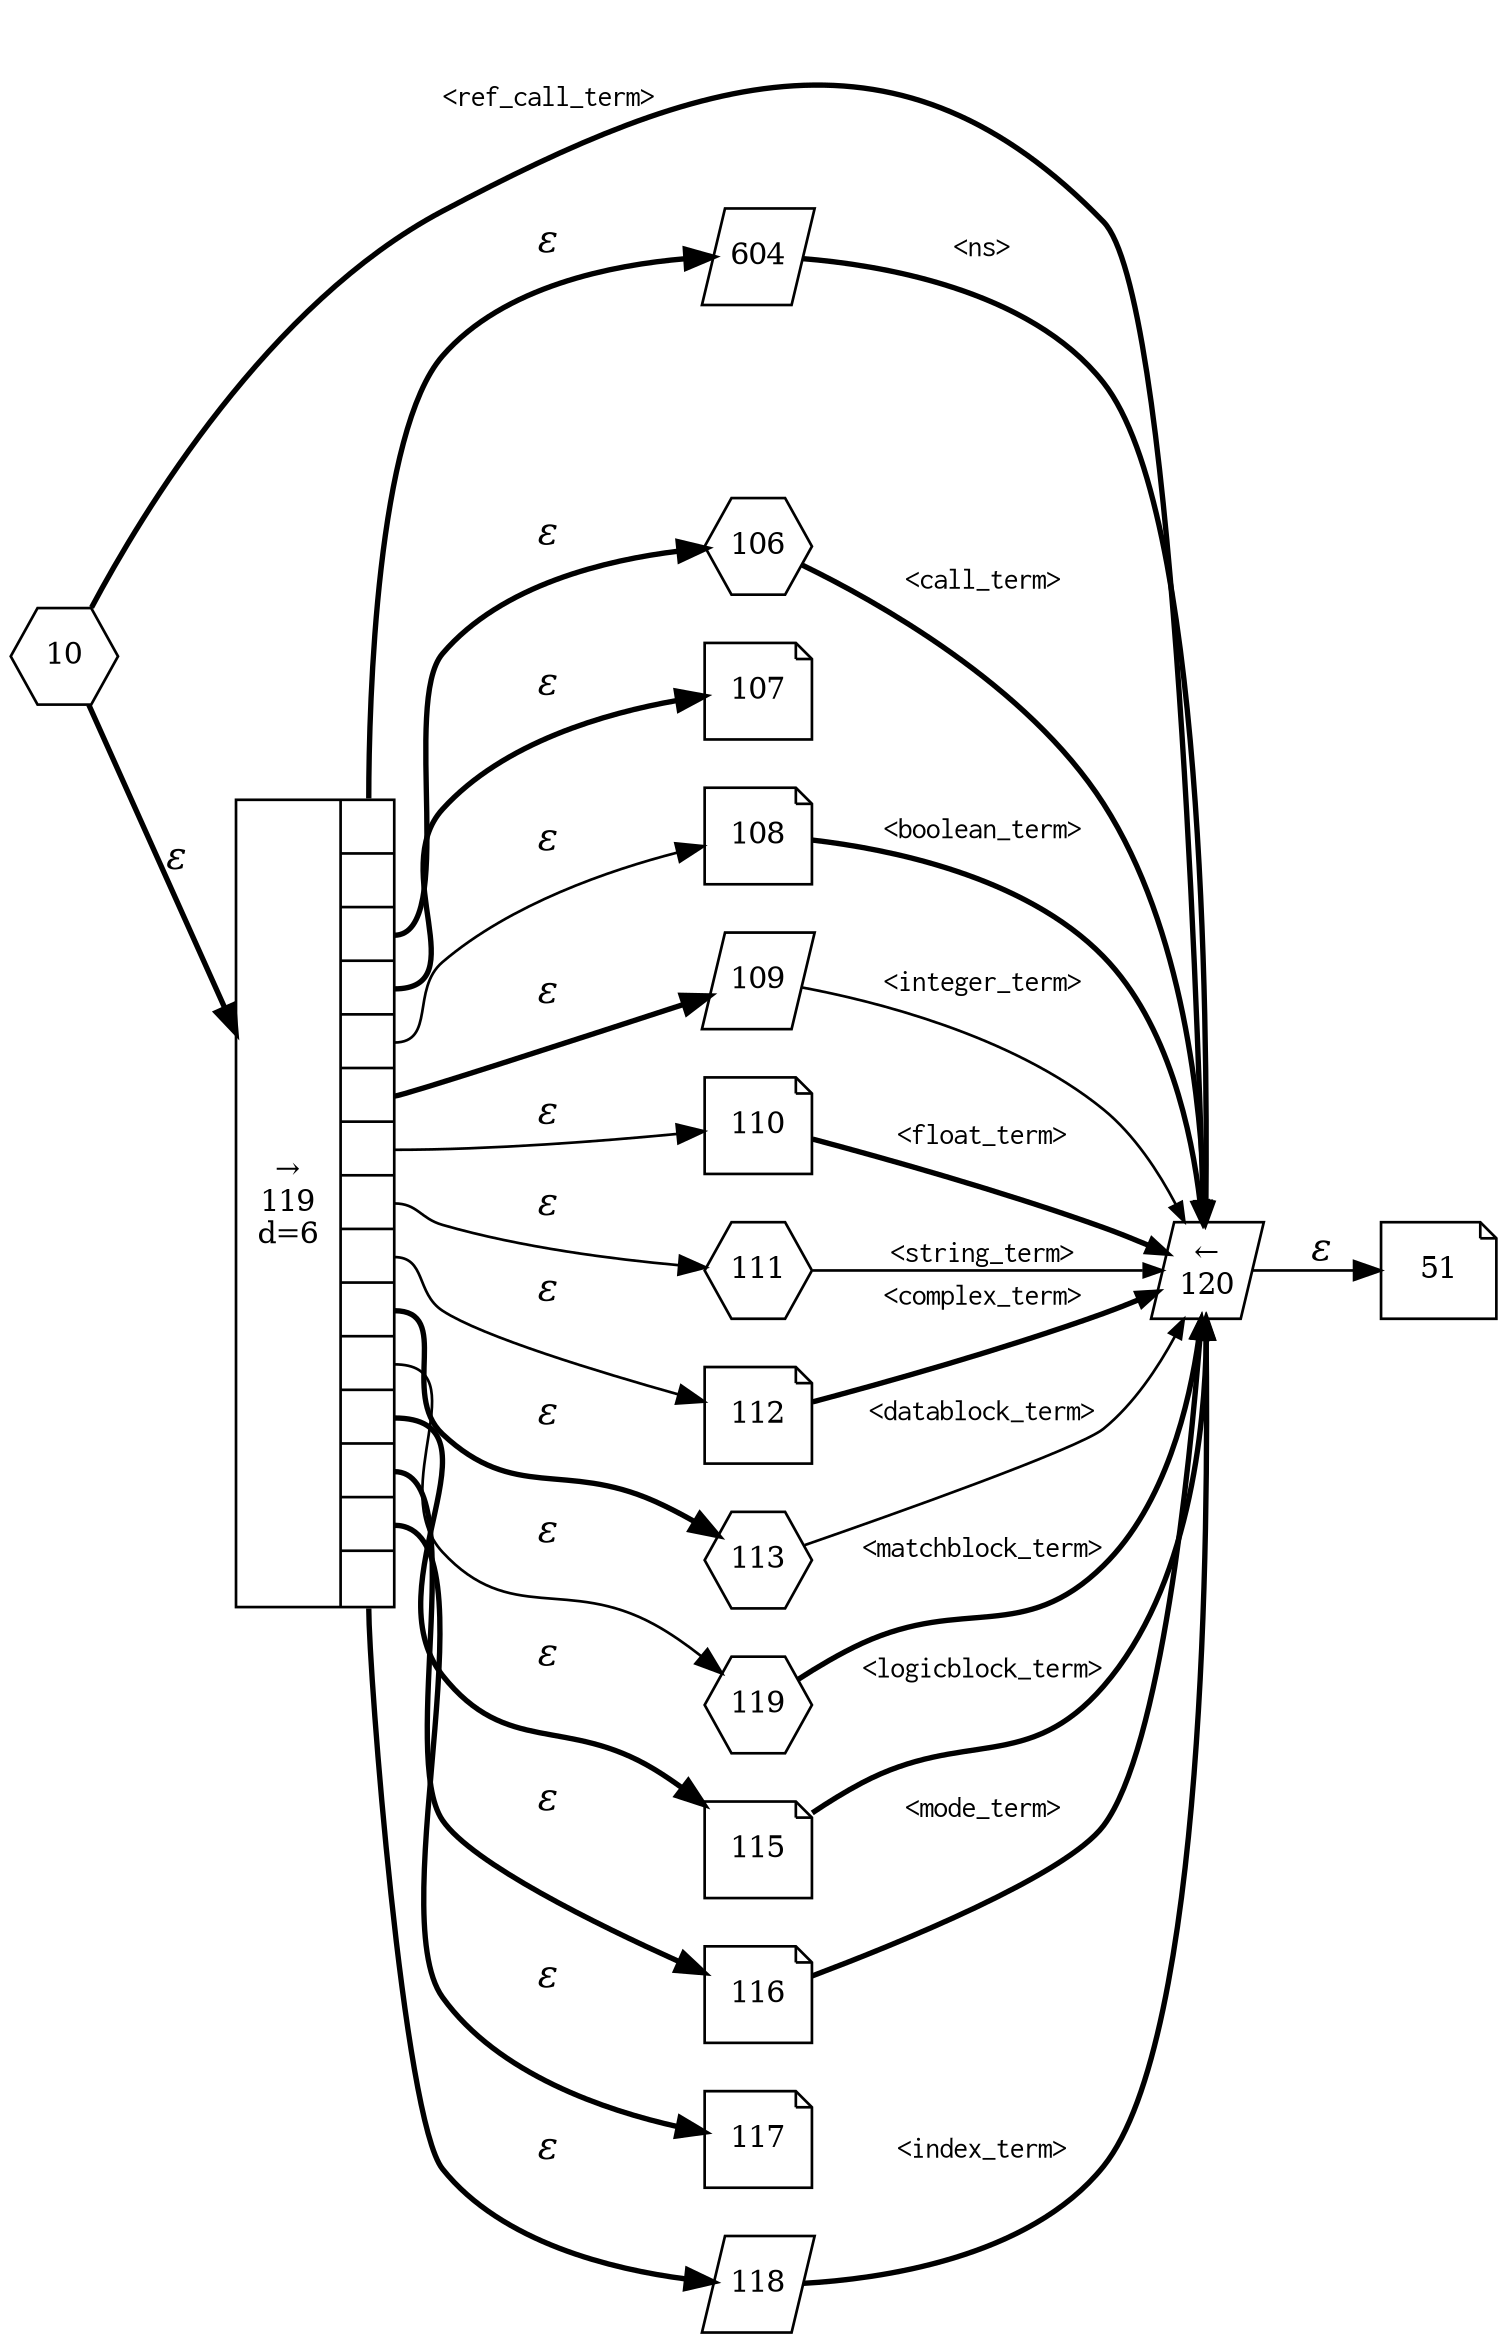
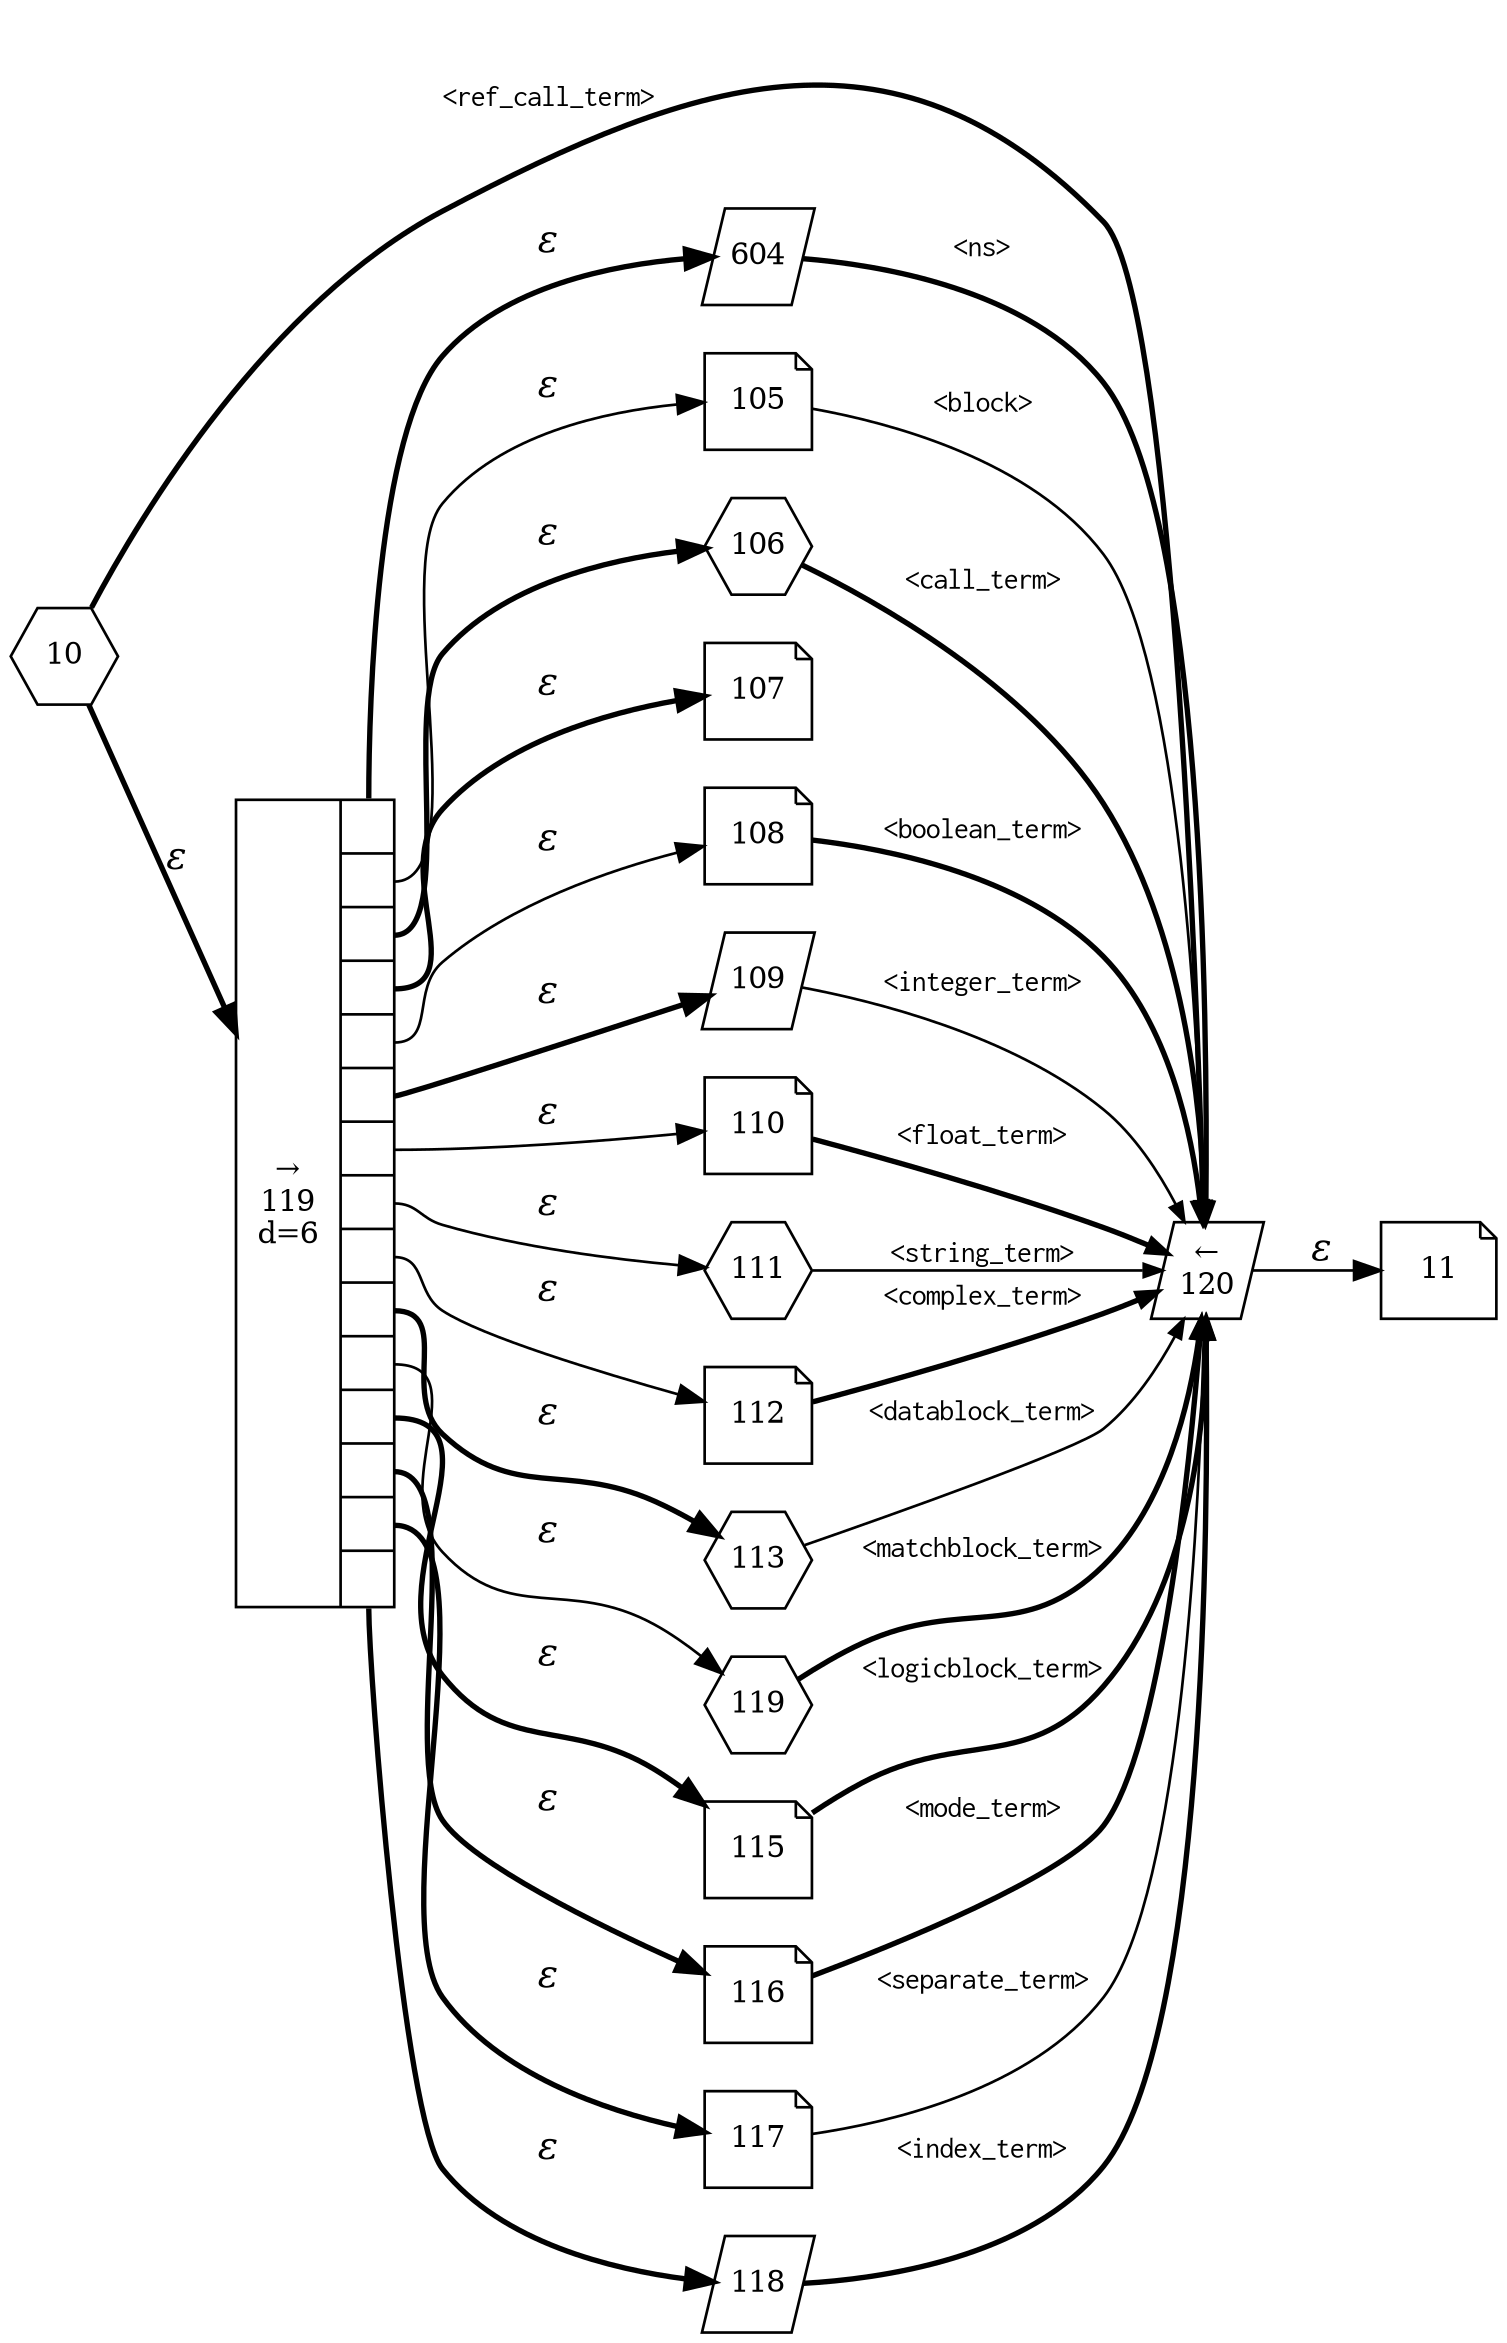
node "105": added
node "51": label "51" -> "11"
edge "117" -> "← 120": added, label "<separate_term>"
